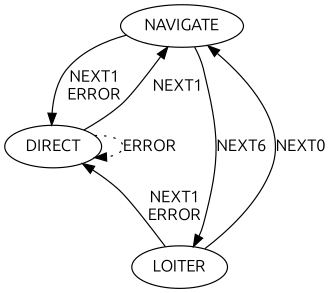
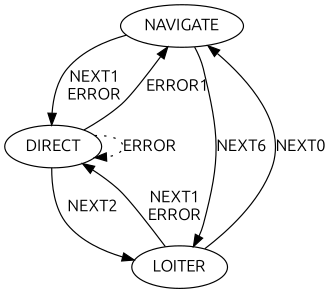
edge "DIRECT" -> "NAVIGATE": label "NEXT1" -> "ERROR1"
edge "DIRECT" -> "LOITER": added, label "NEXT2"
